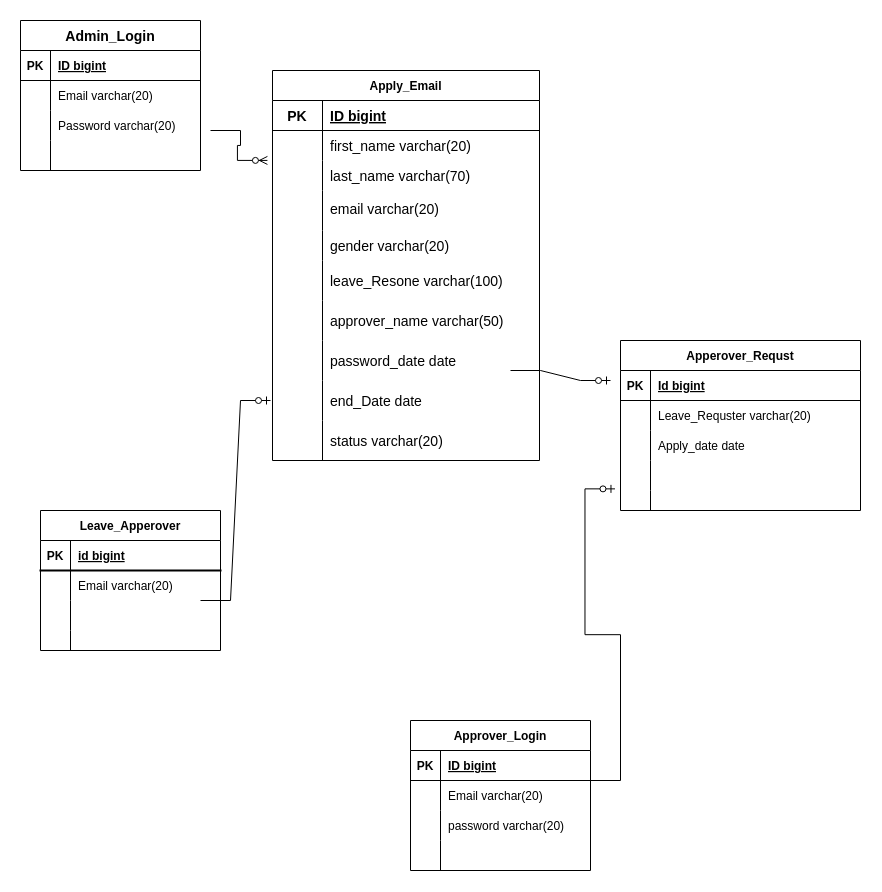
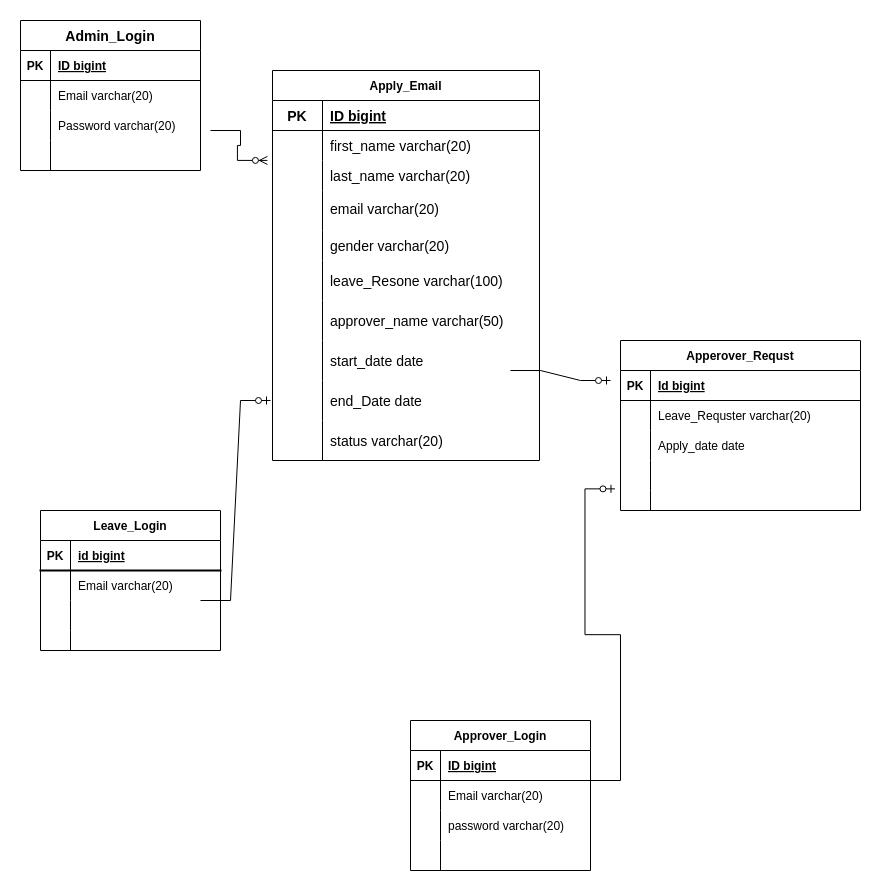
node "last_name varchar(70)": label "last_name varchar(70)" -> "last_name varchar(20)"
node "password_date date": label "password_date date" -> "start_date date"
node "Leave_Apperover": label "Leave_Apperover" -> "Leave_Login"
